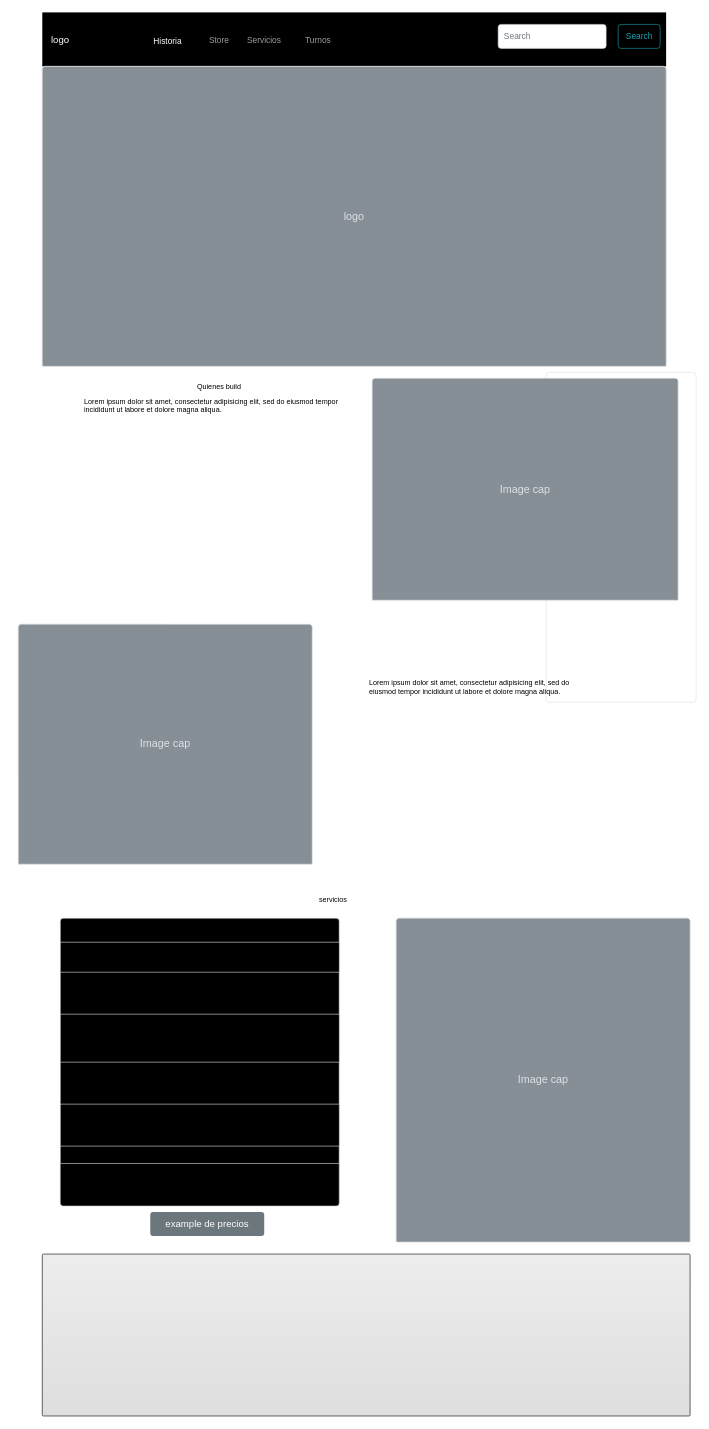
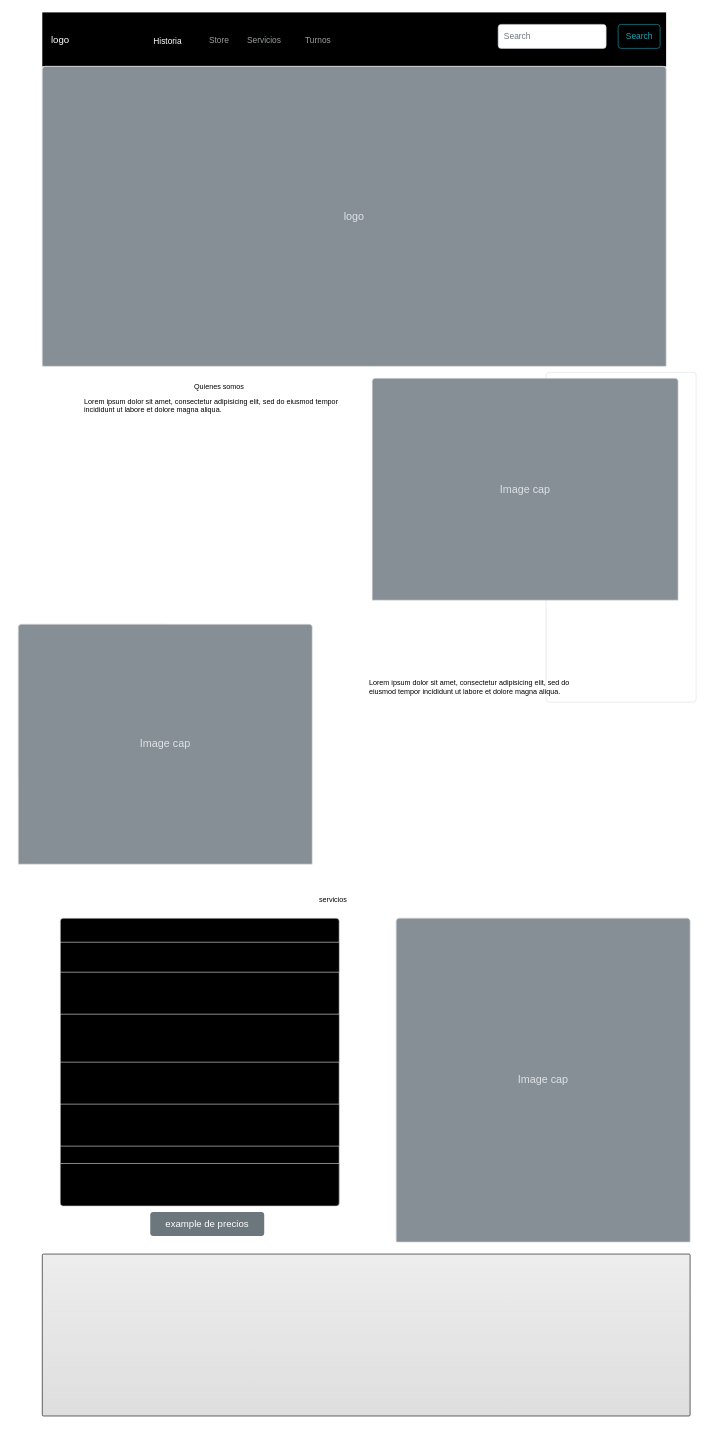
node "Quienes build": label "Quienes build" -> "Quienes somos"
